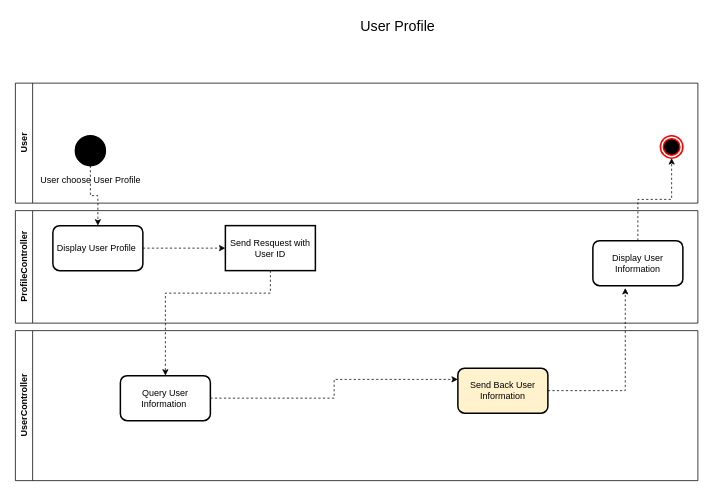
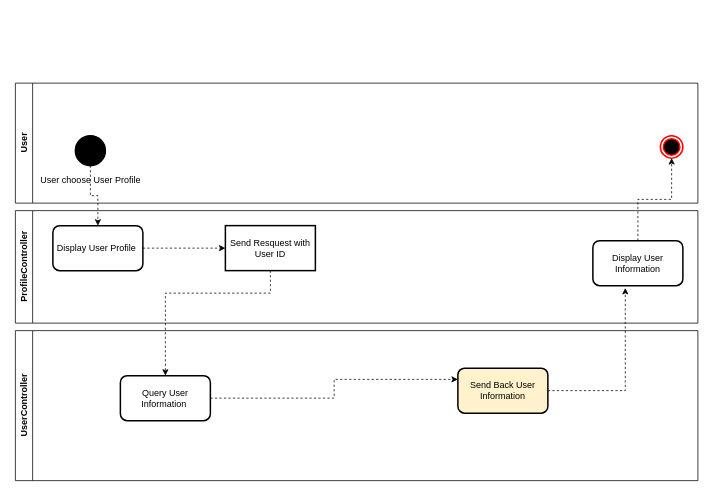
node "User Profile": removed
